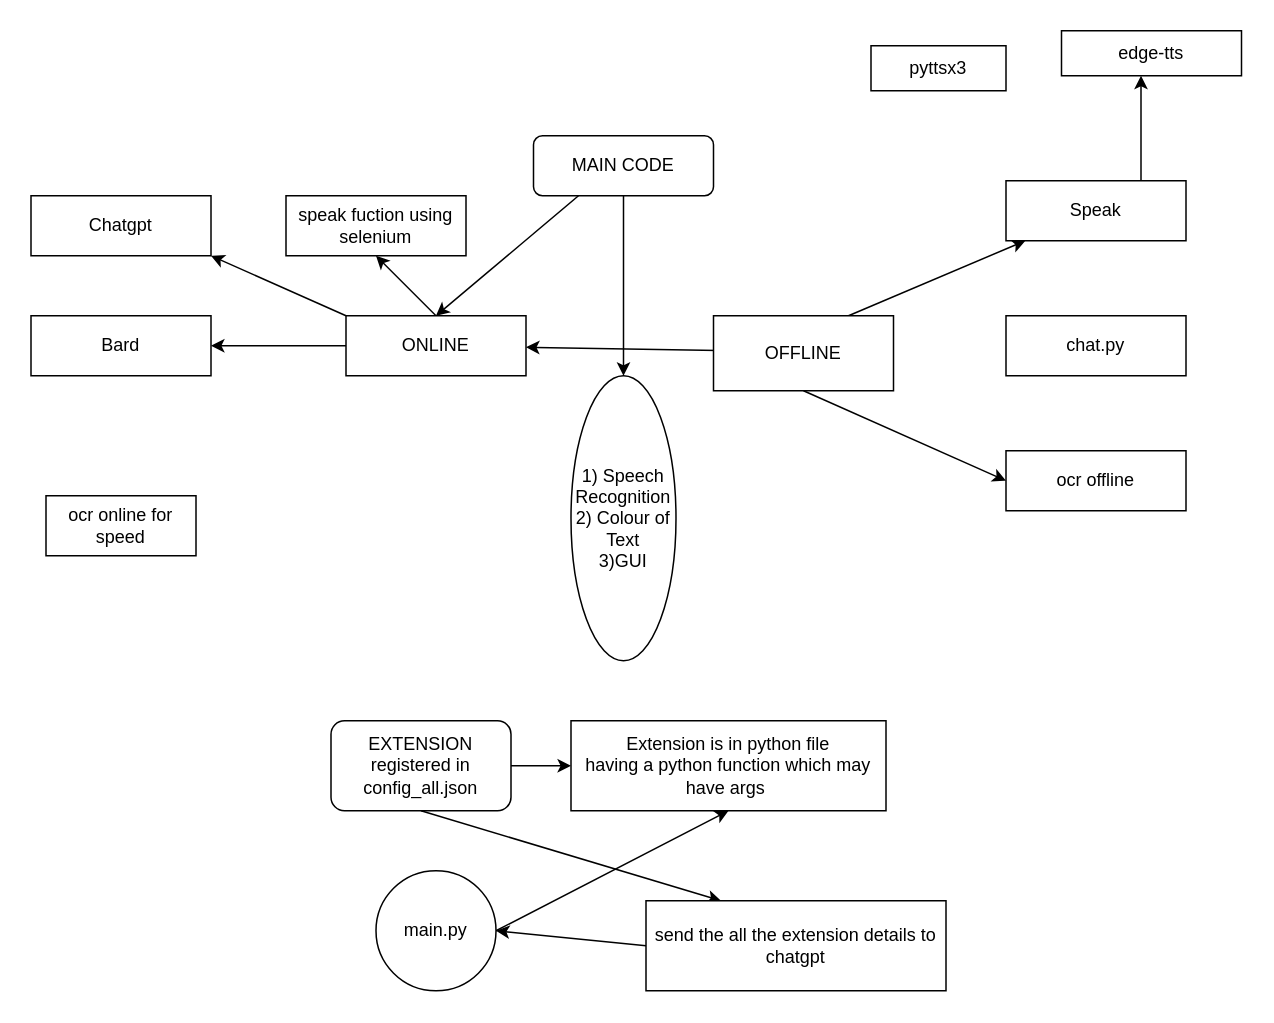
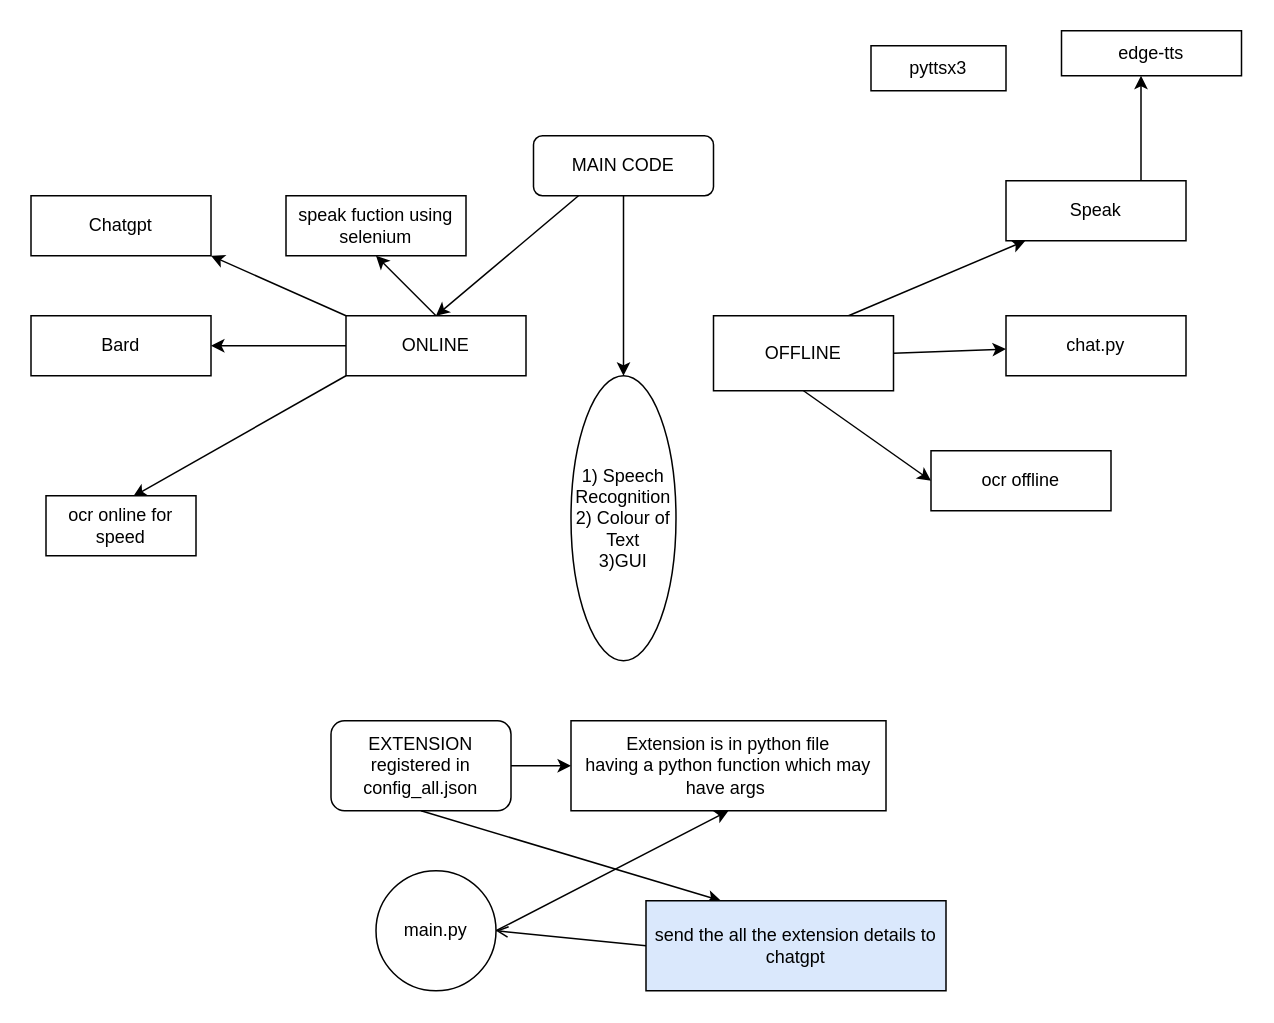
edge "OFFLINE" -> "ONLINE": now "OFFLINE" -> "chat.py"
edge "ONLINE" -> "ocr online for speed": added
node "ocr offline": moved (1096, 481) -> (1021, 481)
edge "send the all the extension details to chatgpt" -> "main.py": arrowhead classic -> open
node "send the all the extension details to chatgpt": fillcolor #ffffff -> #dae8fc
